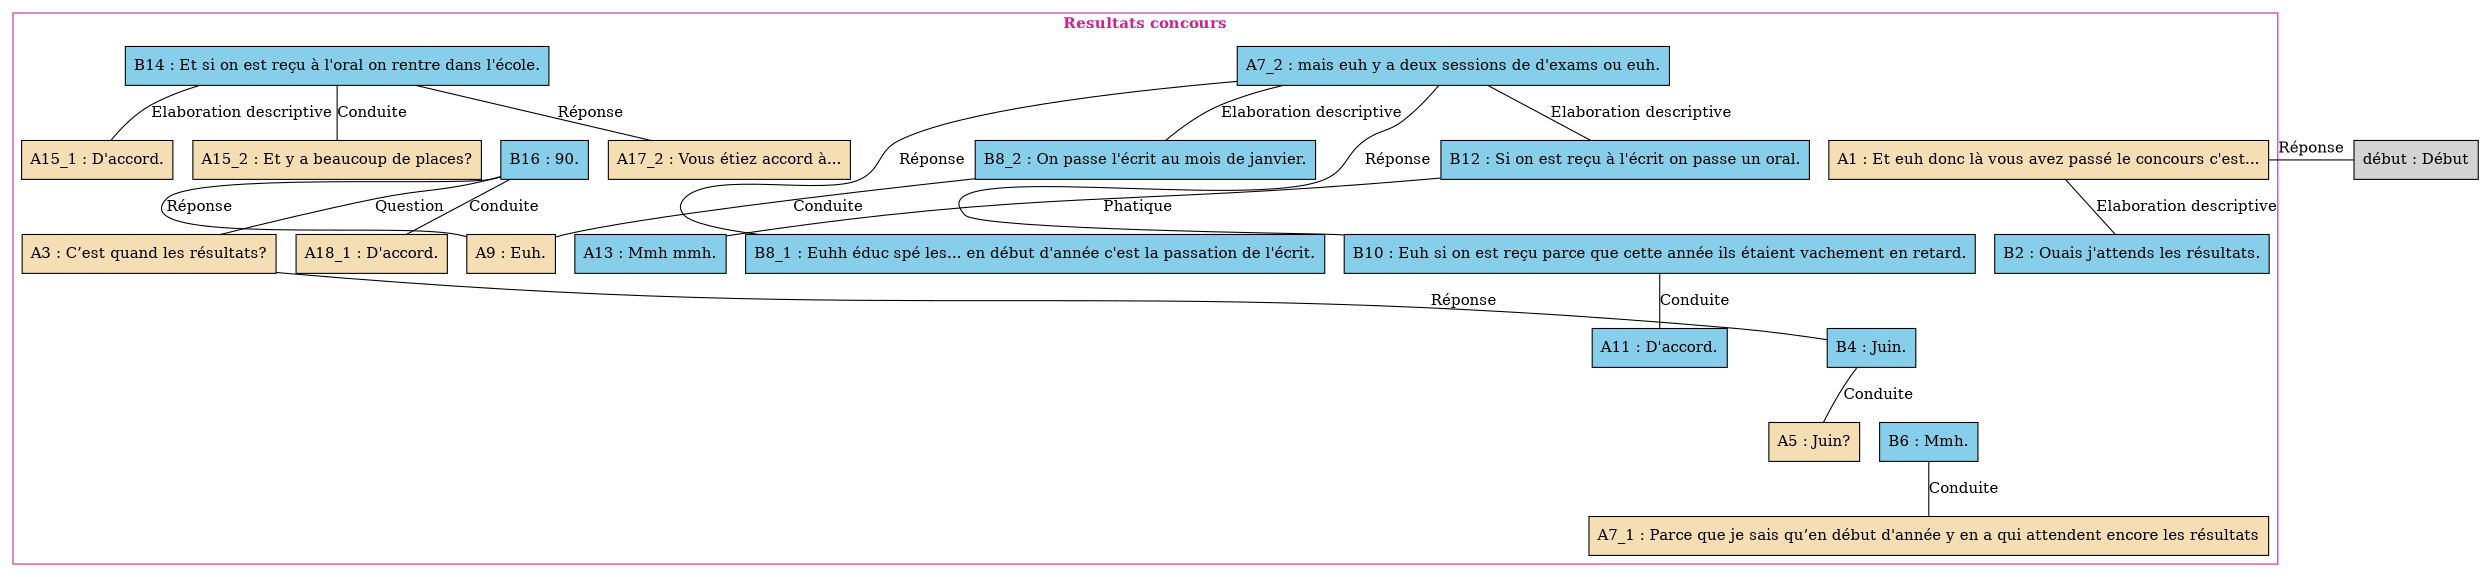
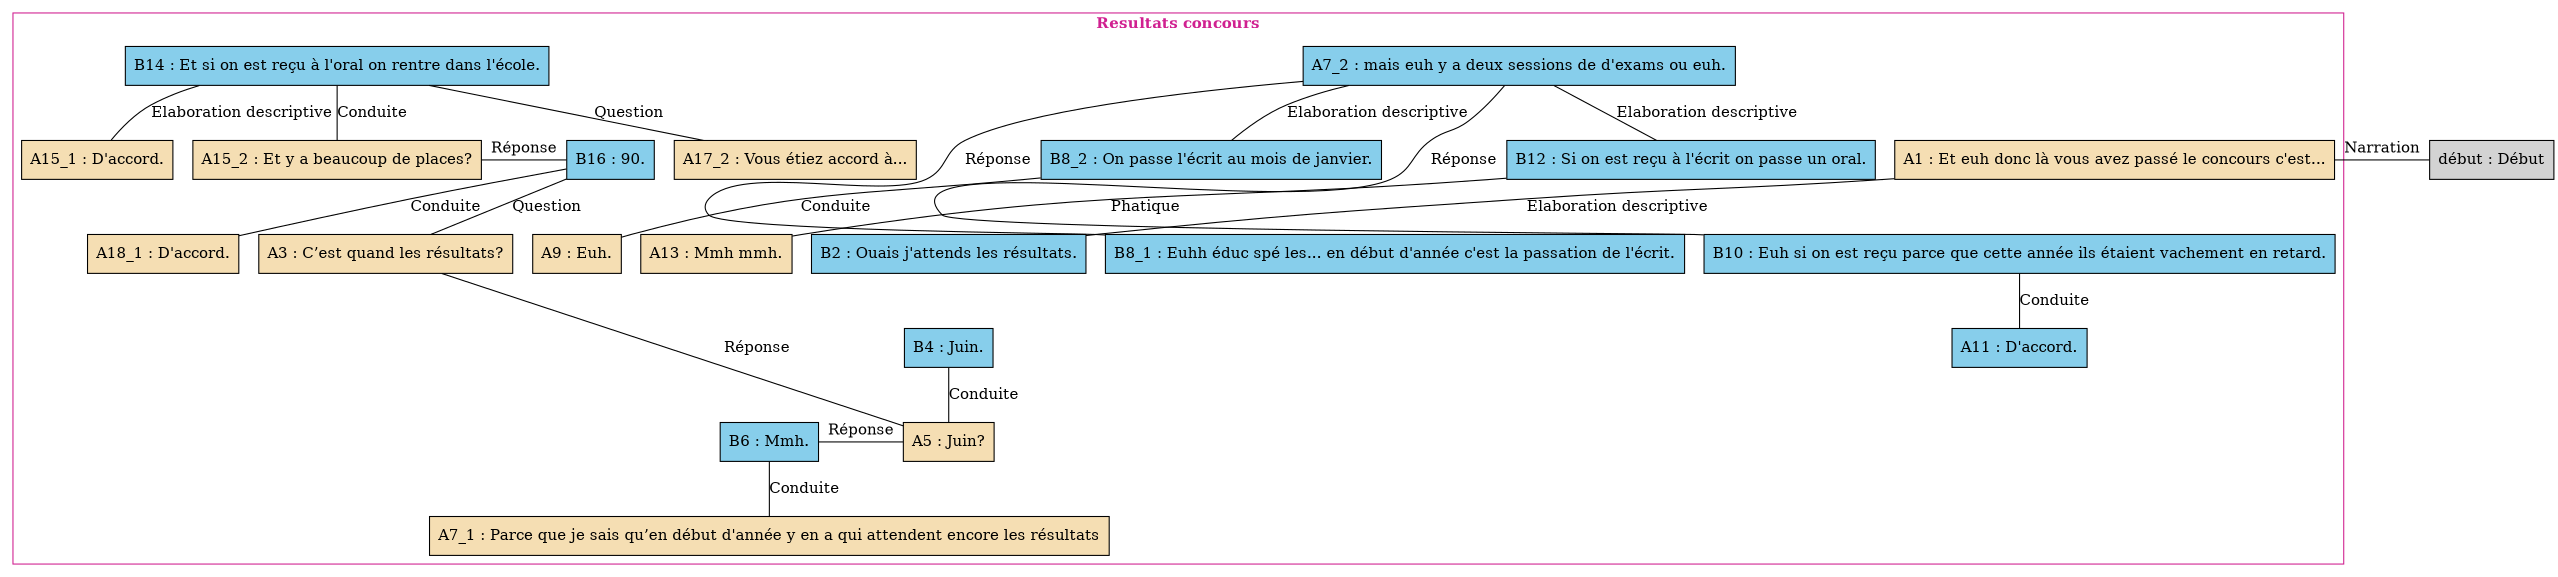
edge "B14 : Et si on est reçu à l'oral on rentre dans l'école." -- "A17_2 : Vous étiez accord à...": label "Réponse" -> "Question"
edge "A1 : Et euh donc là vous avez passé le concours c'est..." -- "début : Début": label "Réponse" -> "Narration"
edge "B16 : 90." -- "A9 : Euh.": now "B16 : 90." -- "A15_2 : Et y a beaucoup de places?"
node "A13 : Mmh mmh.": fillcolor skyblue -> wheat
edge "A3 : C’est quand les résultats?" -- "B4 : Juin.": now "A3 : C’est quand les résultats?" -- "A5 : Juin?"
edge "B6 : Mmh." -- "A5 : Juin?": added, label "Réponse"
